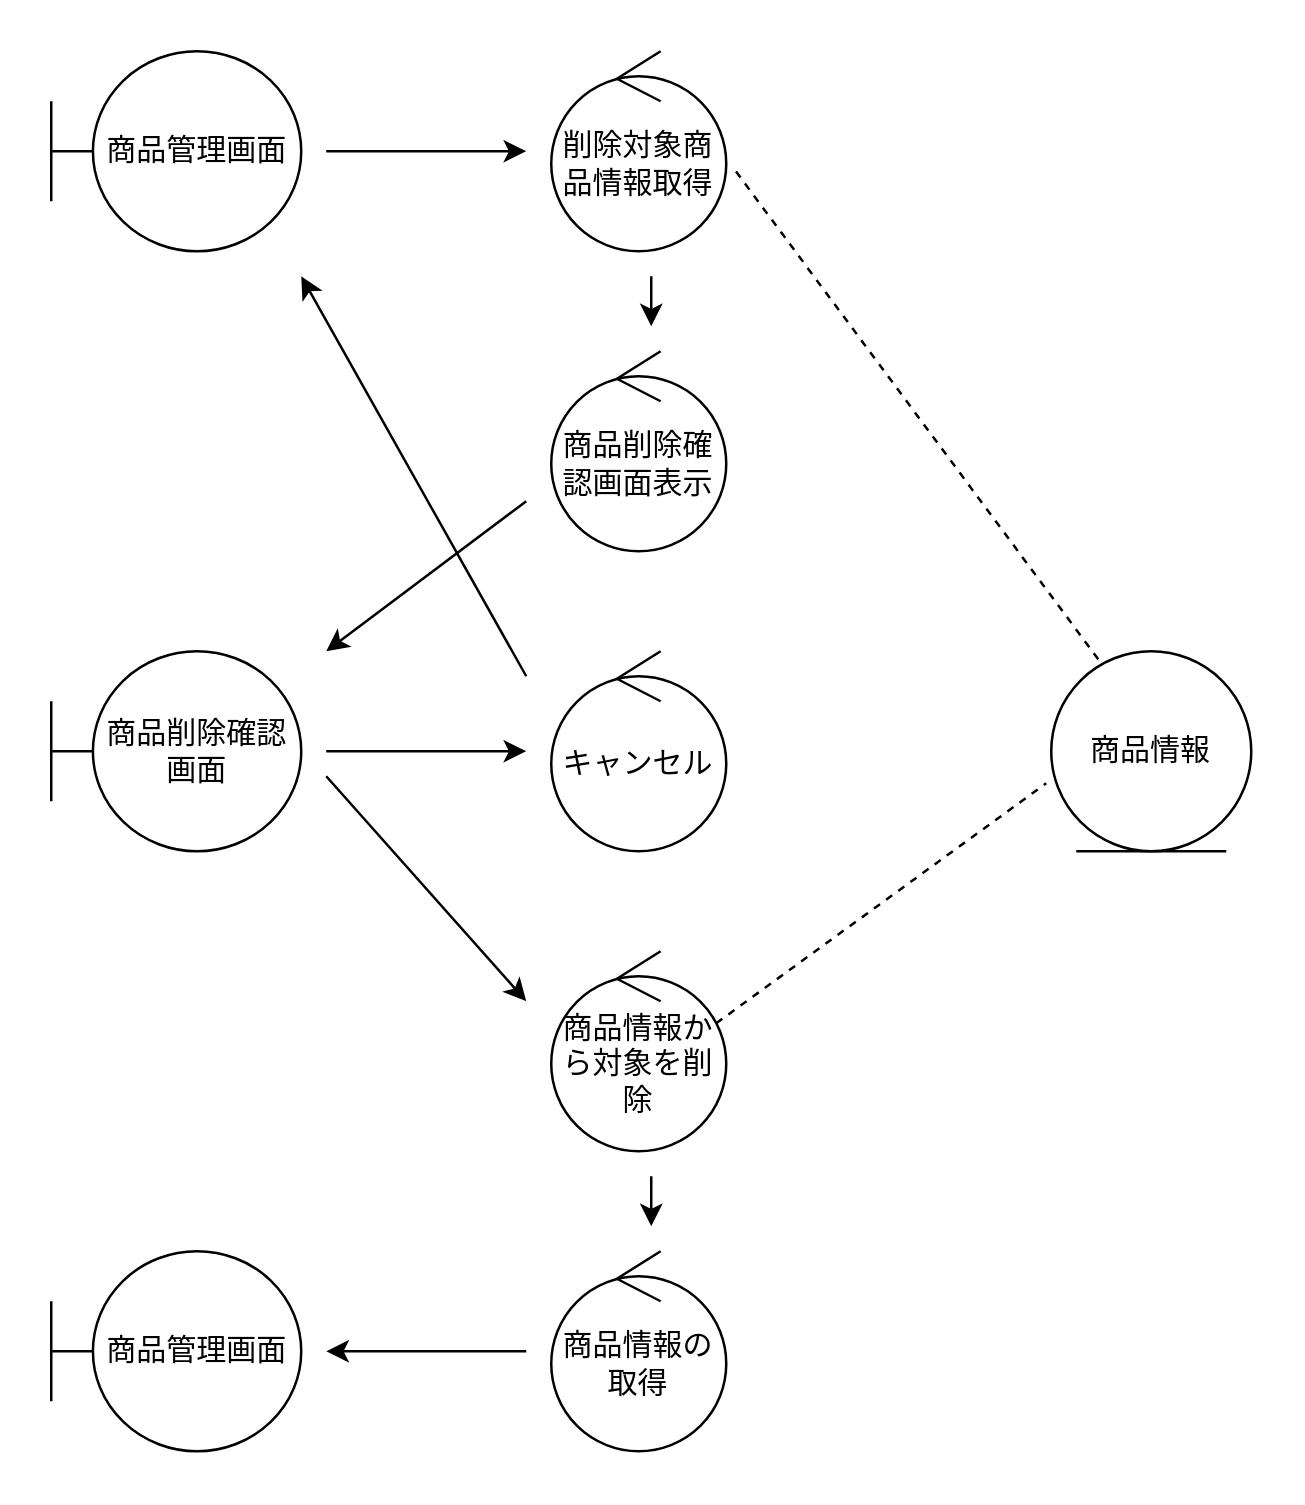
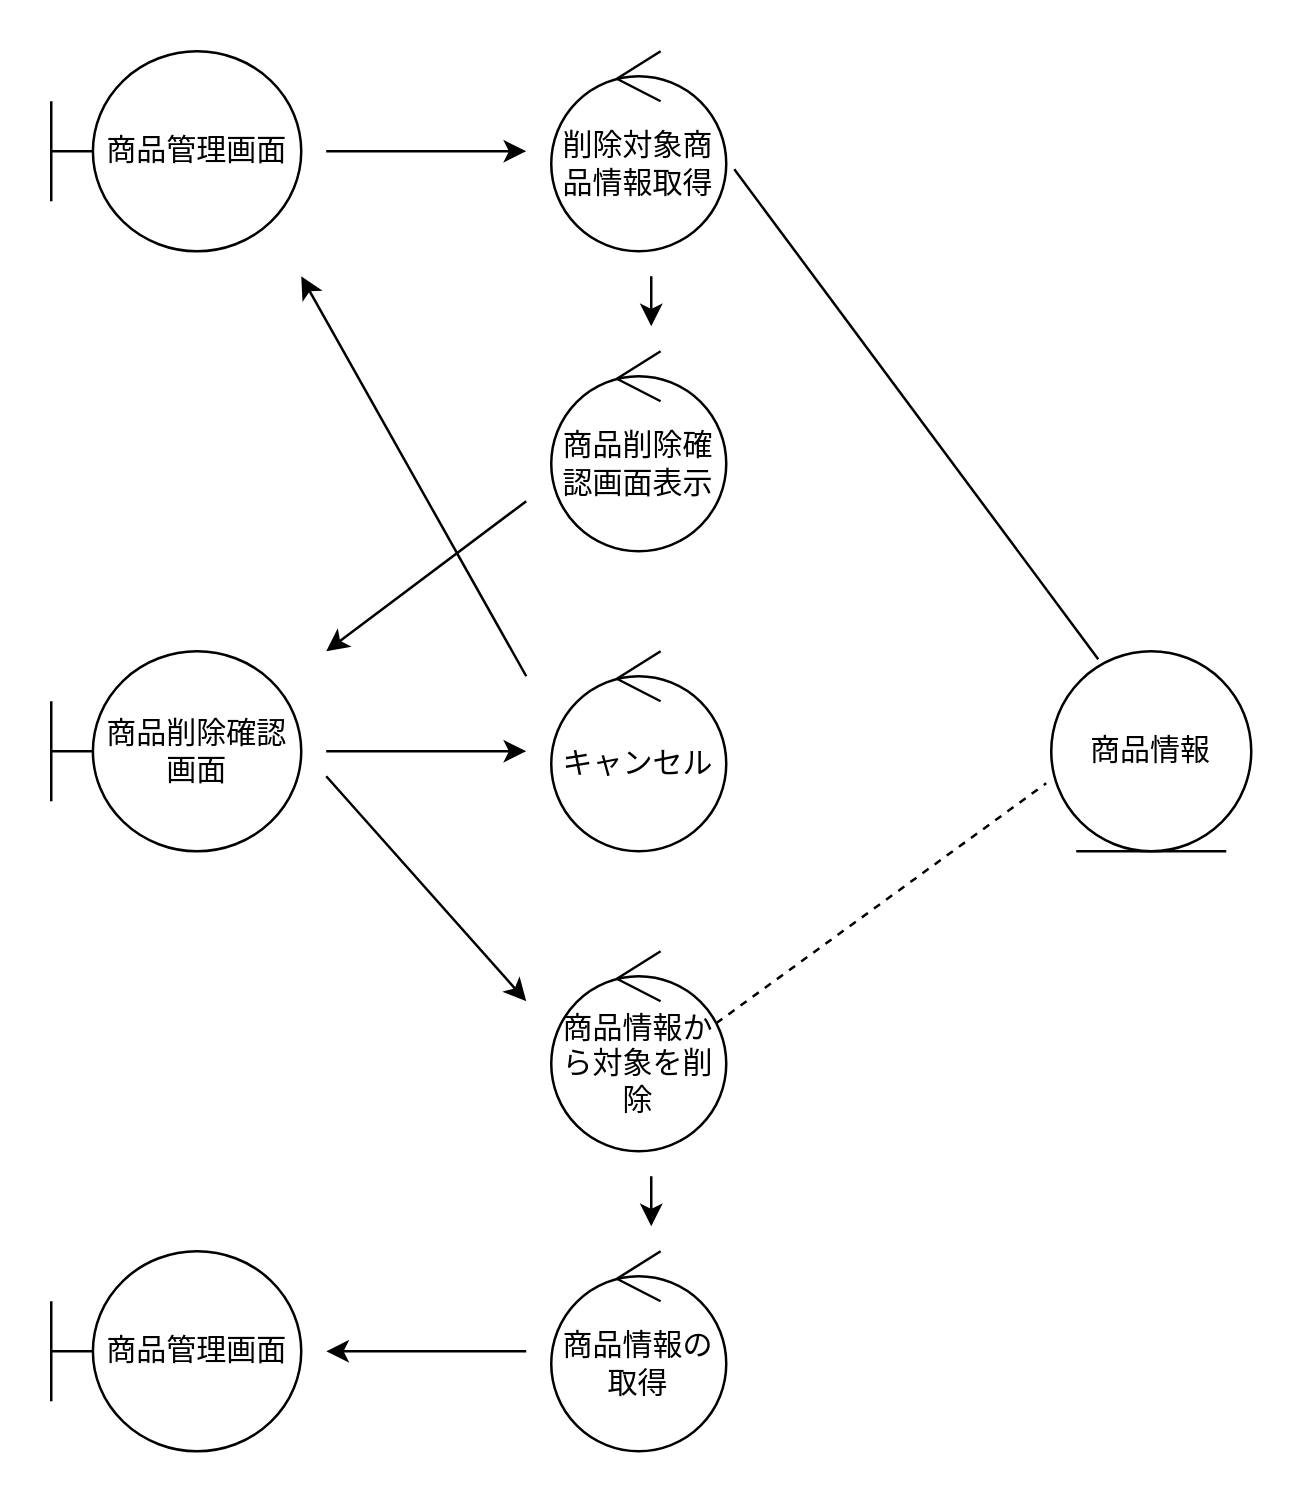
edge "削除対象商品情報取得" -- "商品情報": style dashed -> solid
